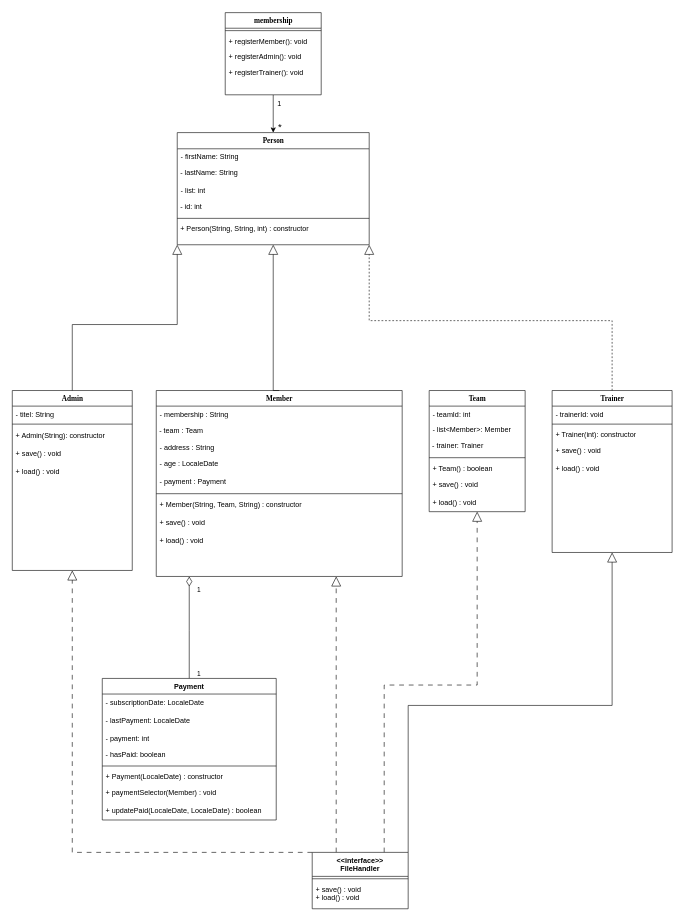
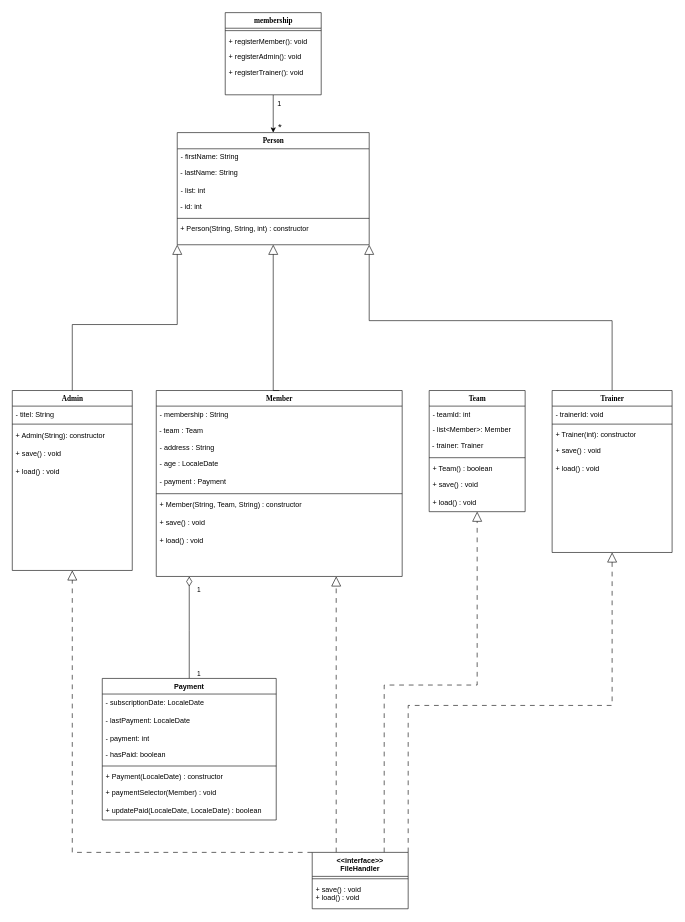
edge "Trainer" -> "Person": style dashed -> solid
edge "<<interface>> FileHandler" -> "Trainer": style solid -> dashed
